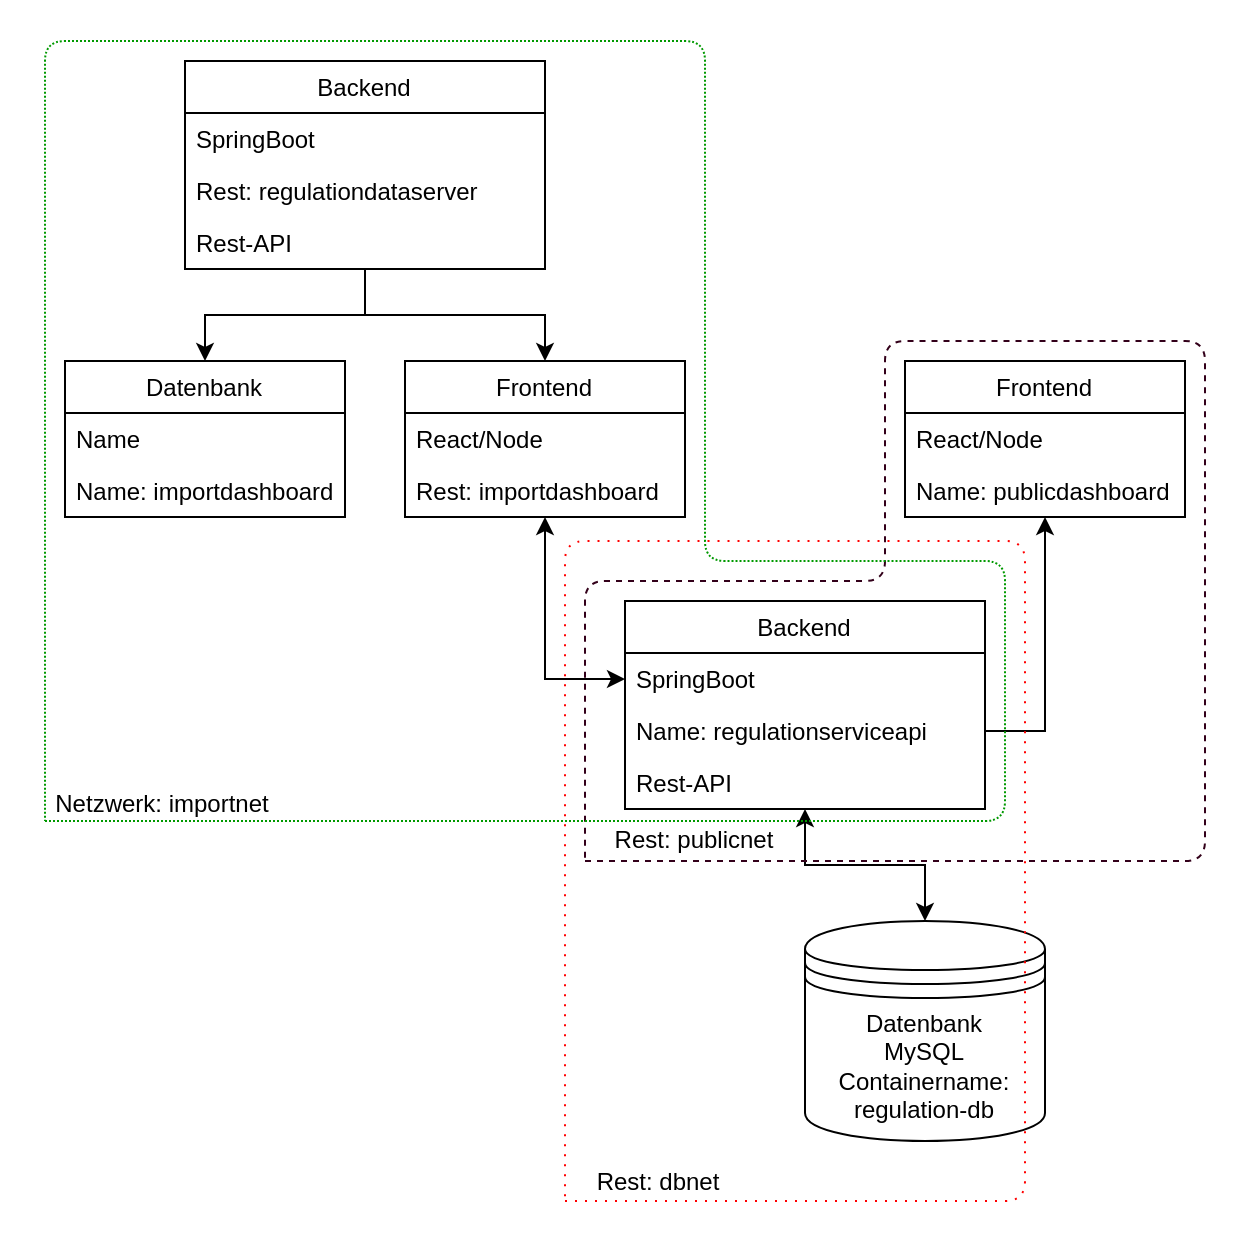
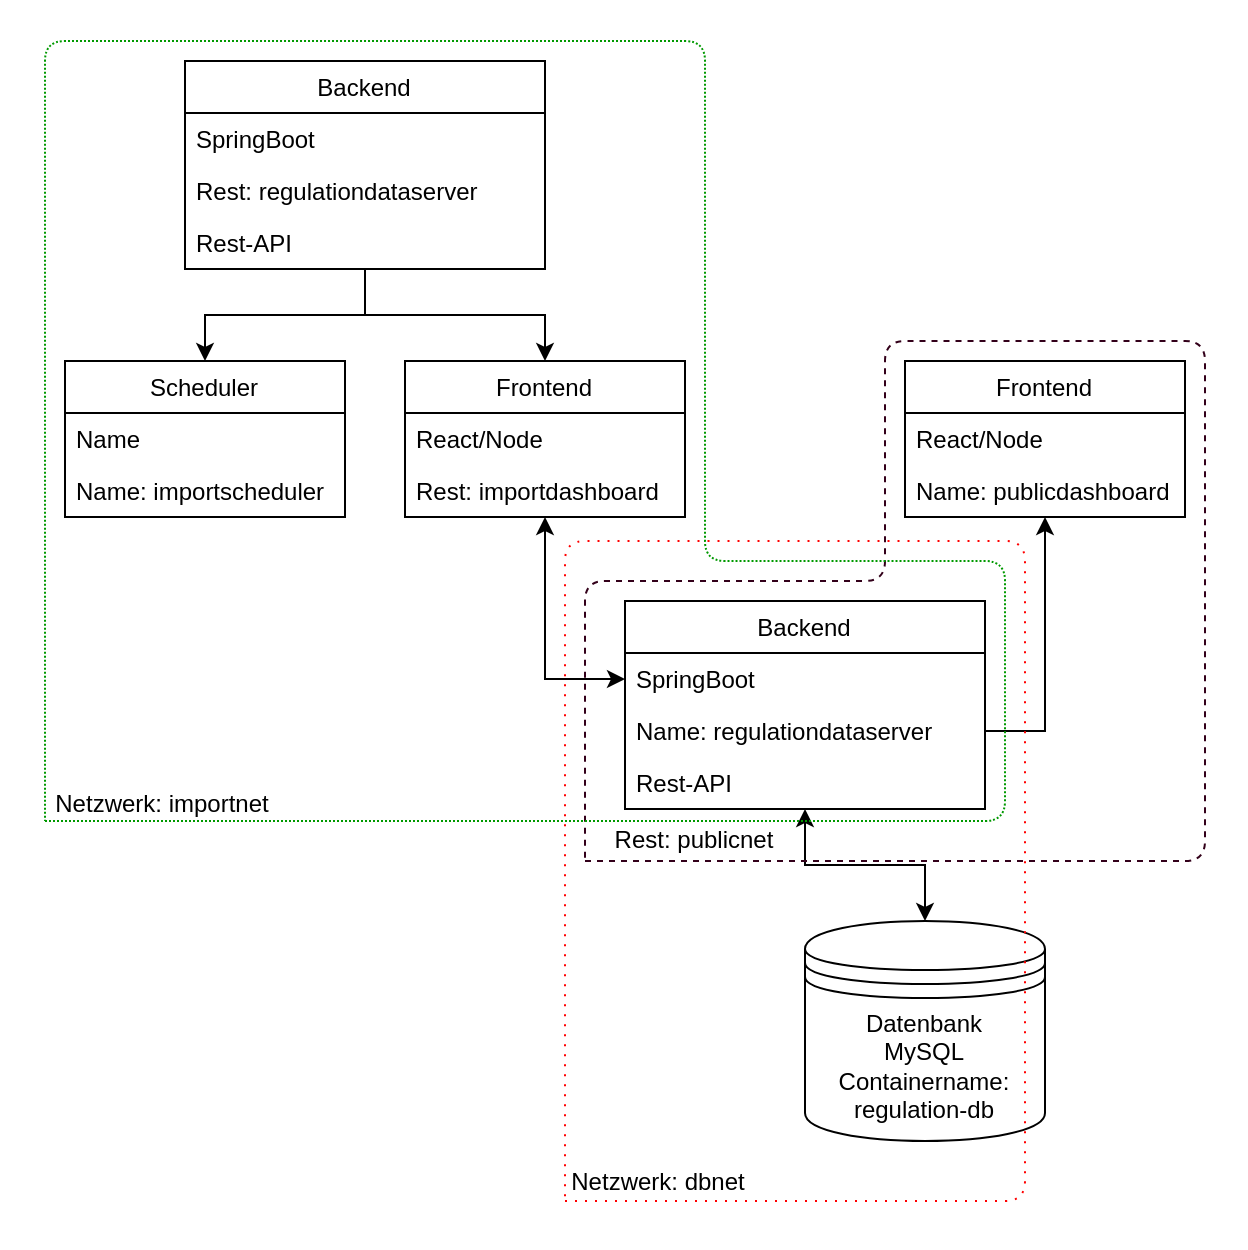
node "Datenbank": label "Datenbank" -> "Scheduler"
node "Name: importdashboard": label "Name: importdashboard" -> "Name: importscheduler"
node "Name: regulationserviceapi": label "Name: regulationserviceapi" -> "Name: regulationdataserver"
node "Rest: dbnet": label "Rest: dbnet" -> "Netzwerk: dbnet"
